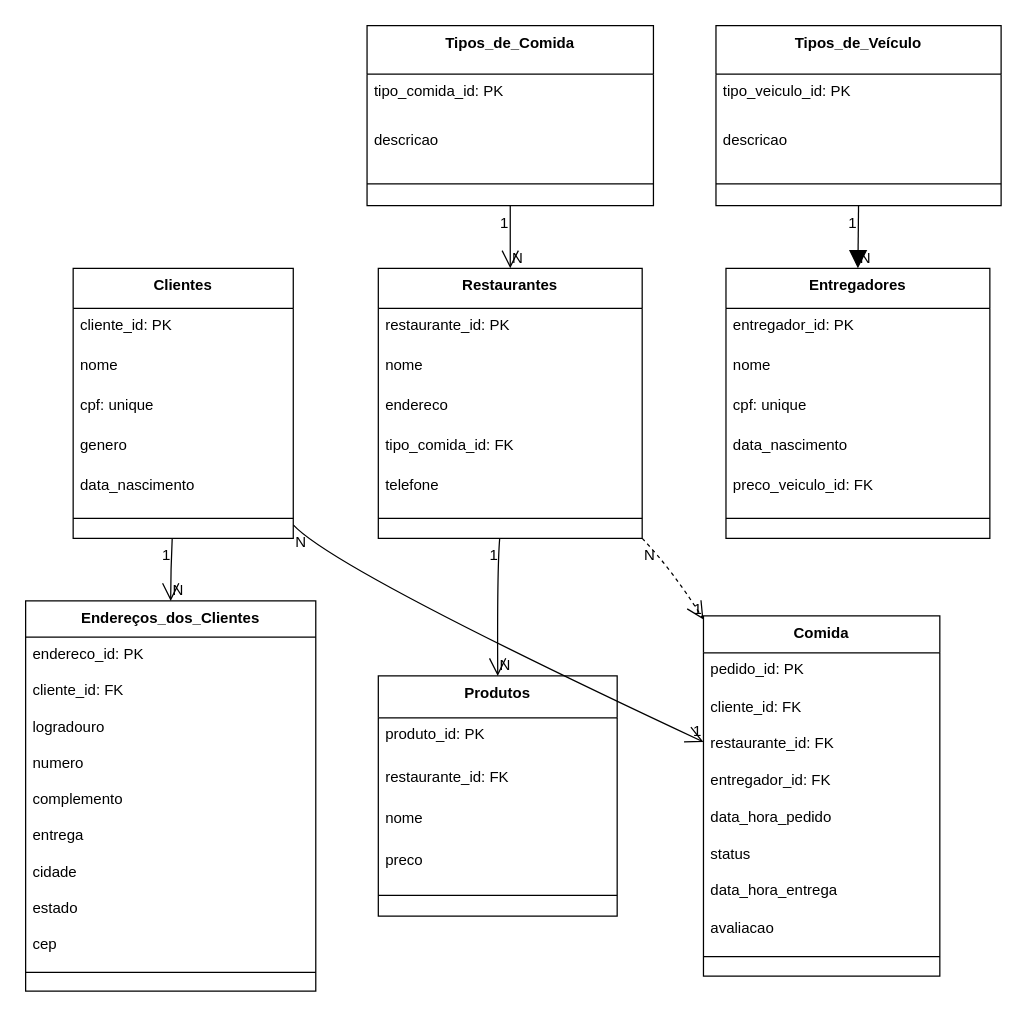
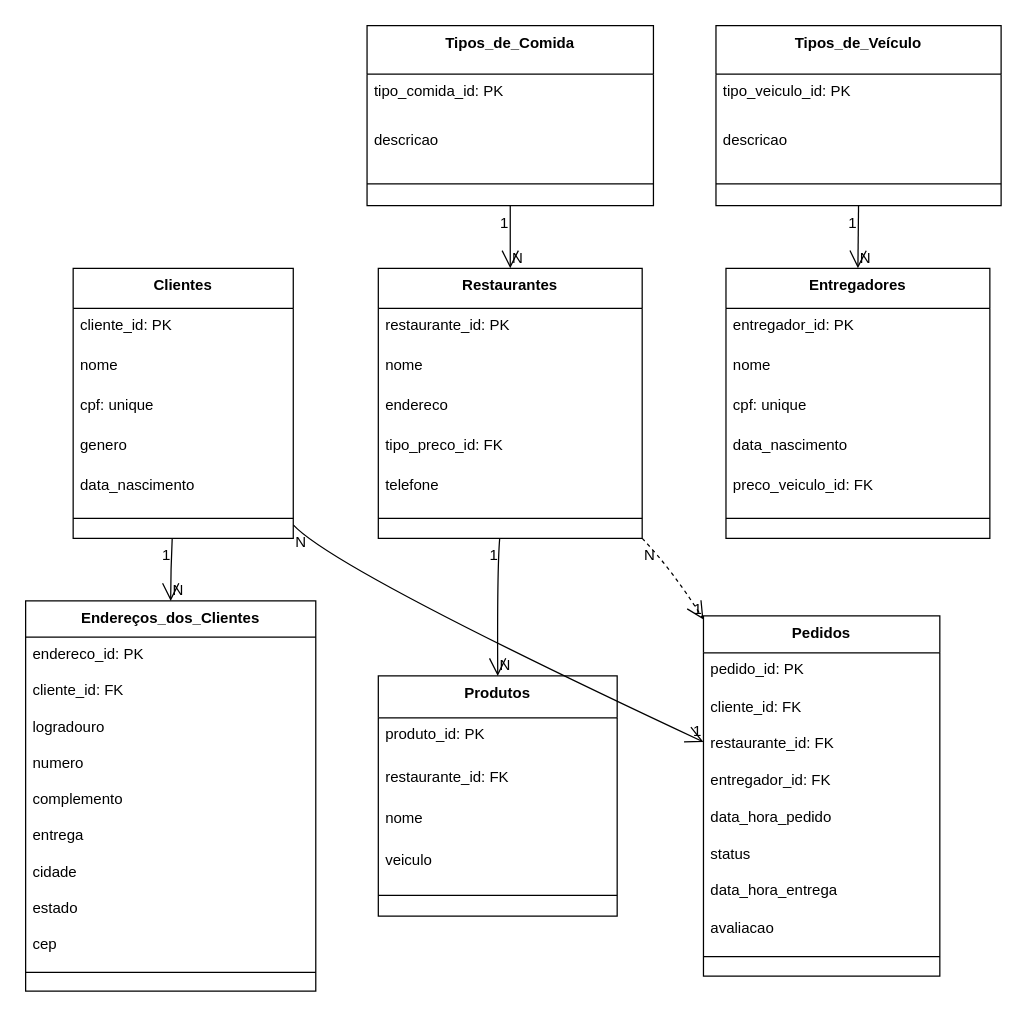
edge "Tipos_de_Veículo" -> "Entregadores": arrowhead block -> open
node "tipo_comida_id: FK": label "tipo_comida_id: FK" -> "tipo_preco_id: FK"
node "Comida": label "Comida" -> "Pedidos"
node "preco": label "preco" -> "veiculo"
